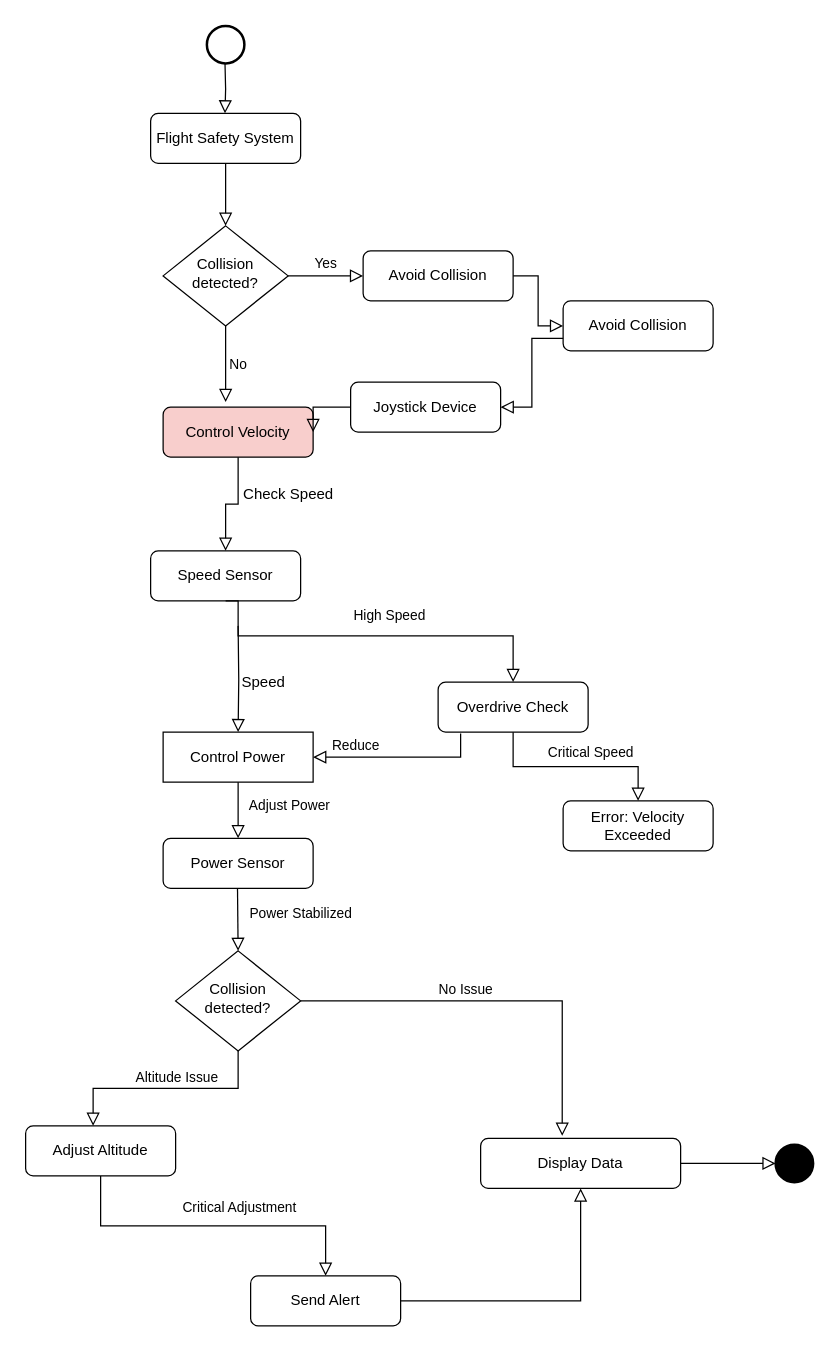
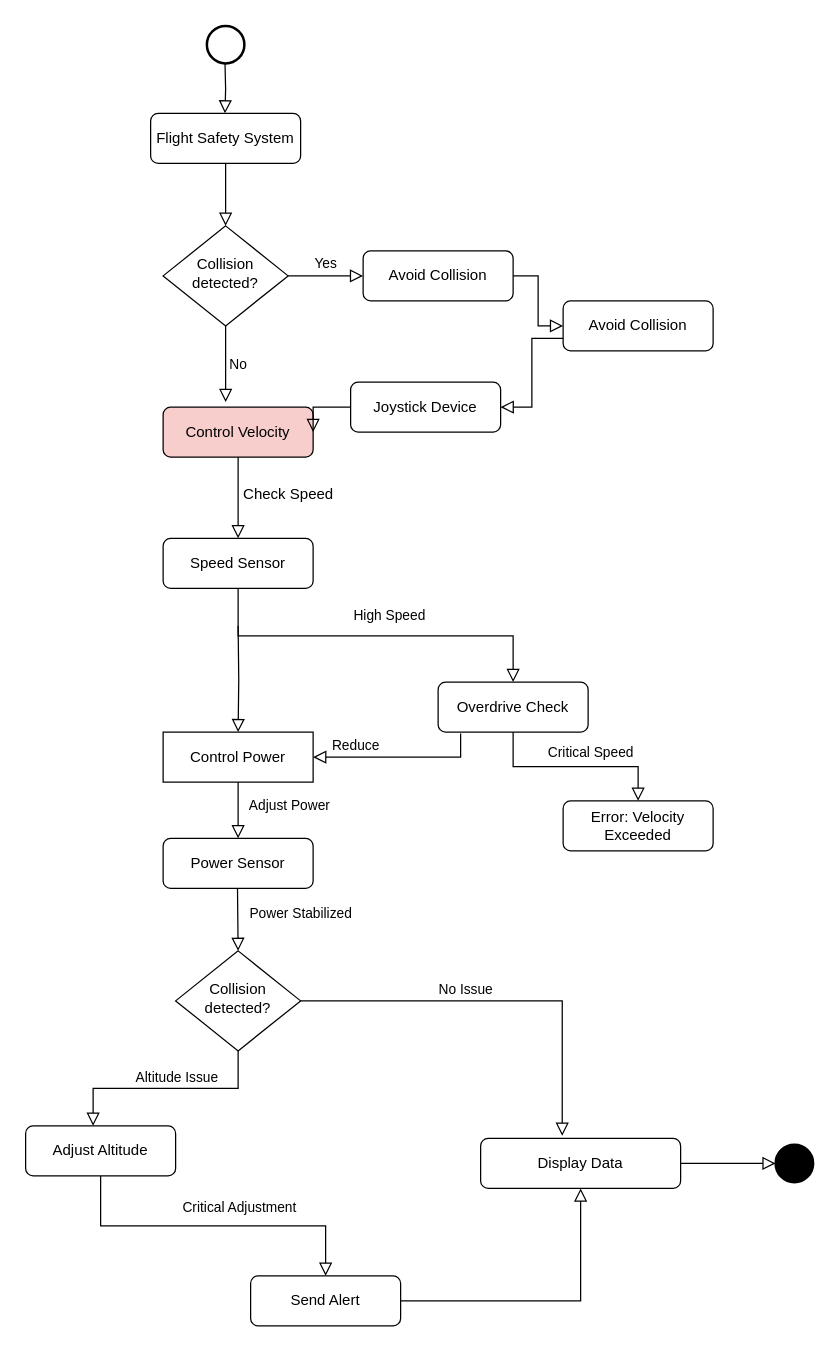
node "Speed Sensor": moved (226, 576) -> (238, 563)
node "Speed": removed
